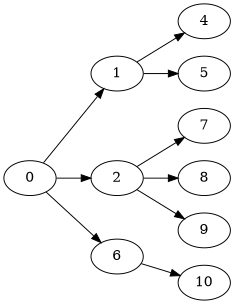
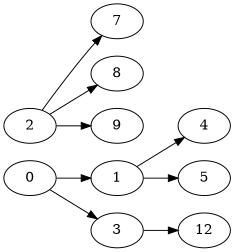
edge "0" -> "2": removed
node "6": label "6" -> "3"
node "10": label "10" -> "12"
